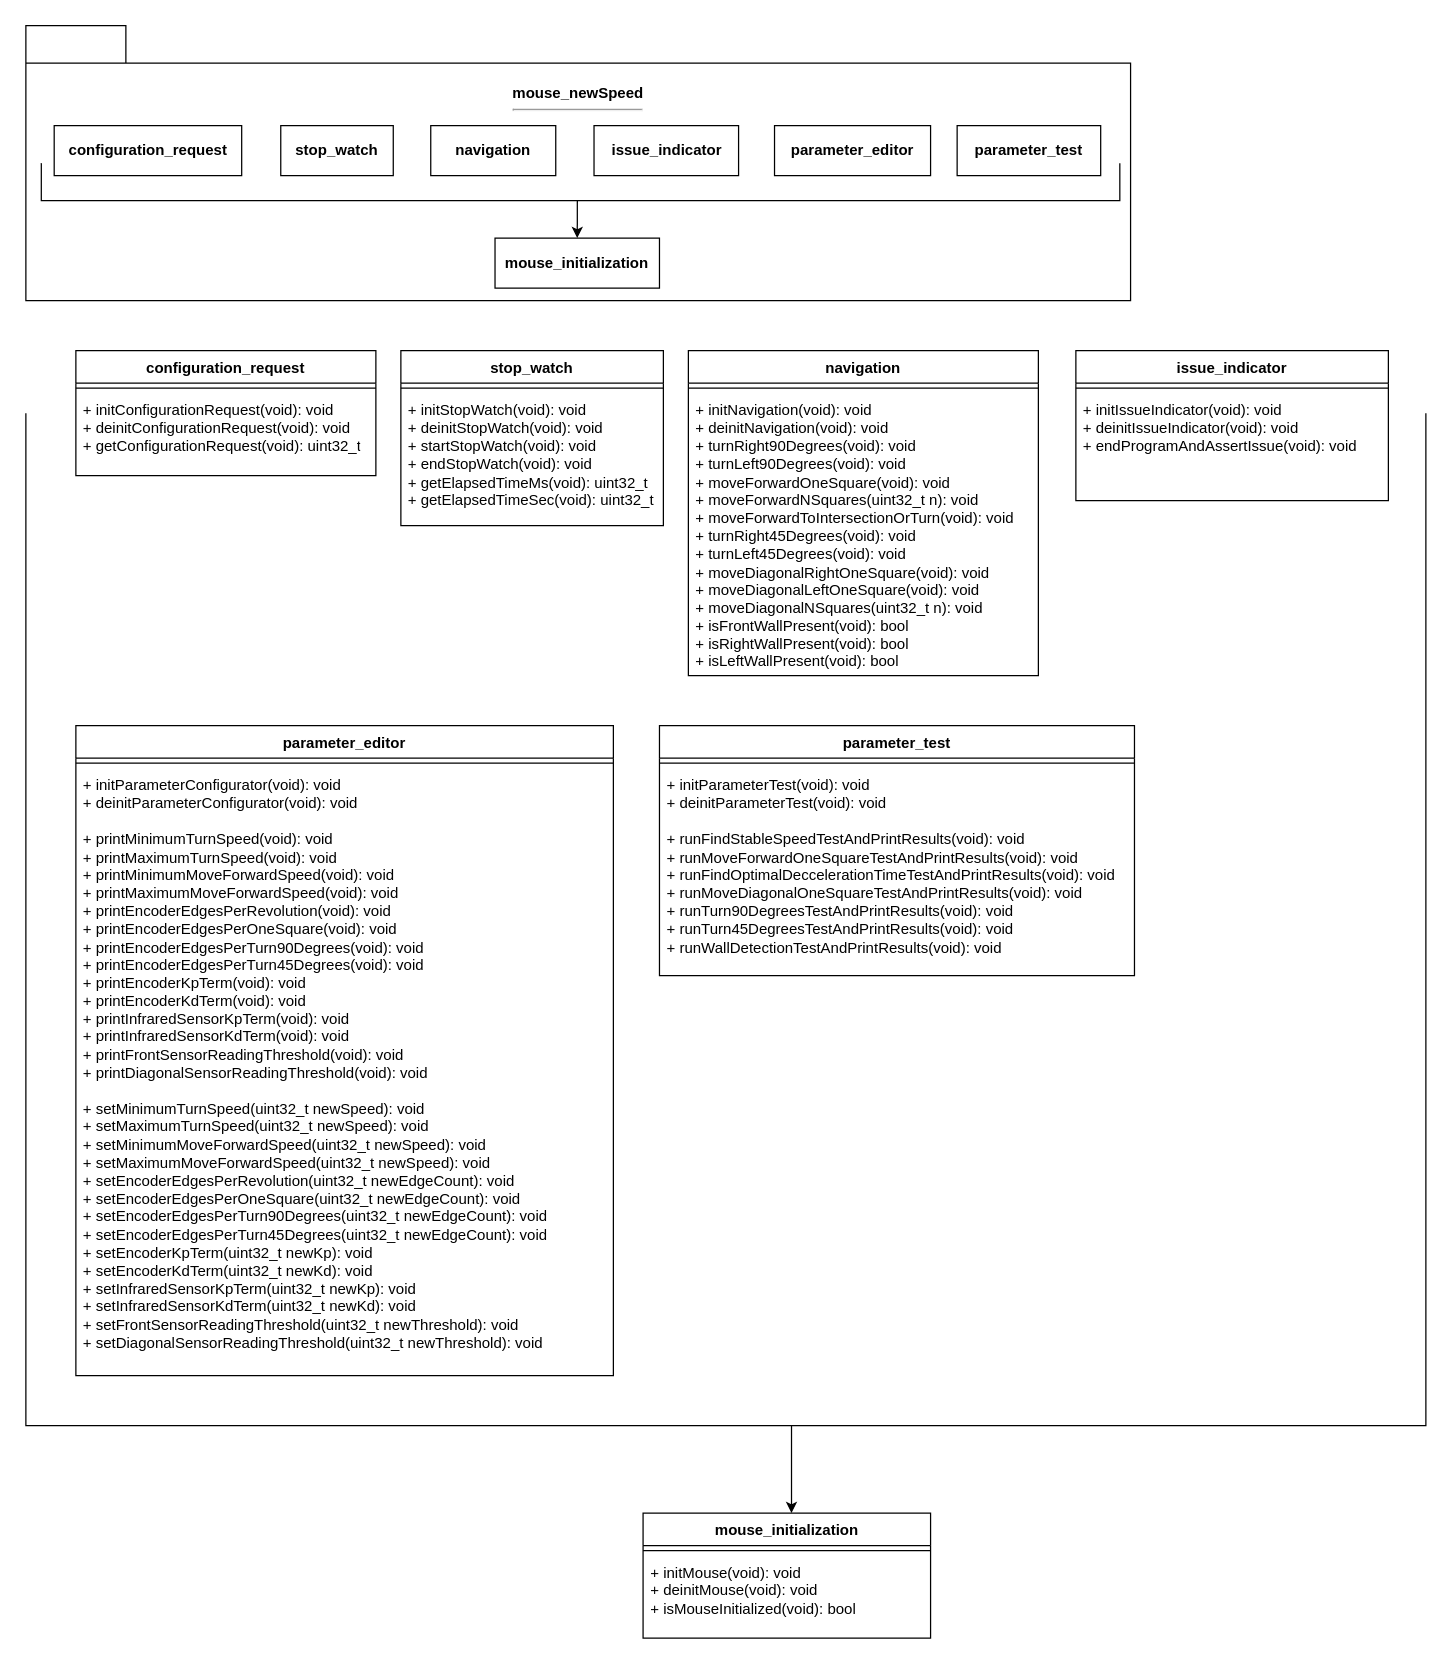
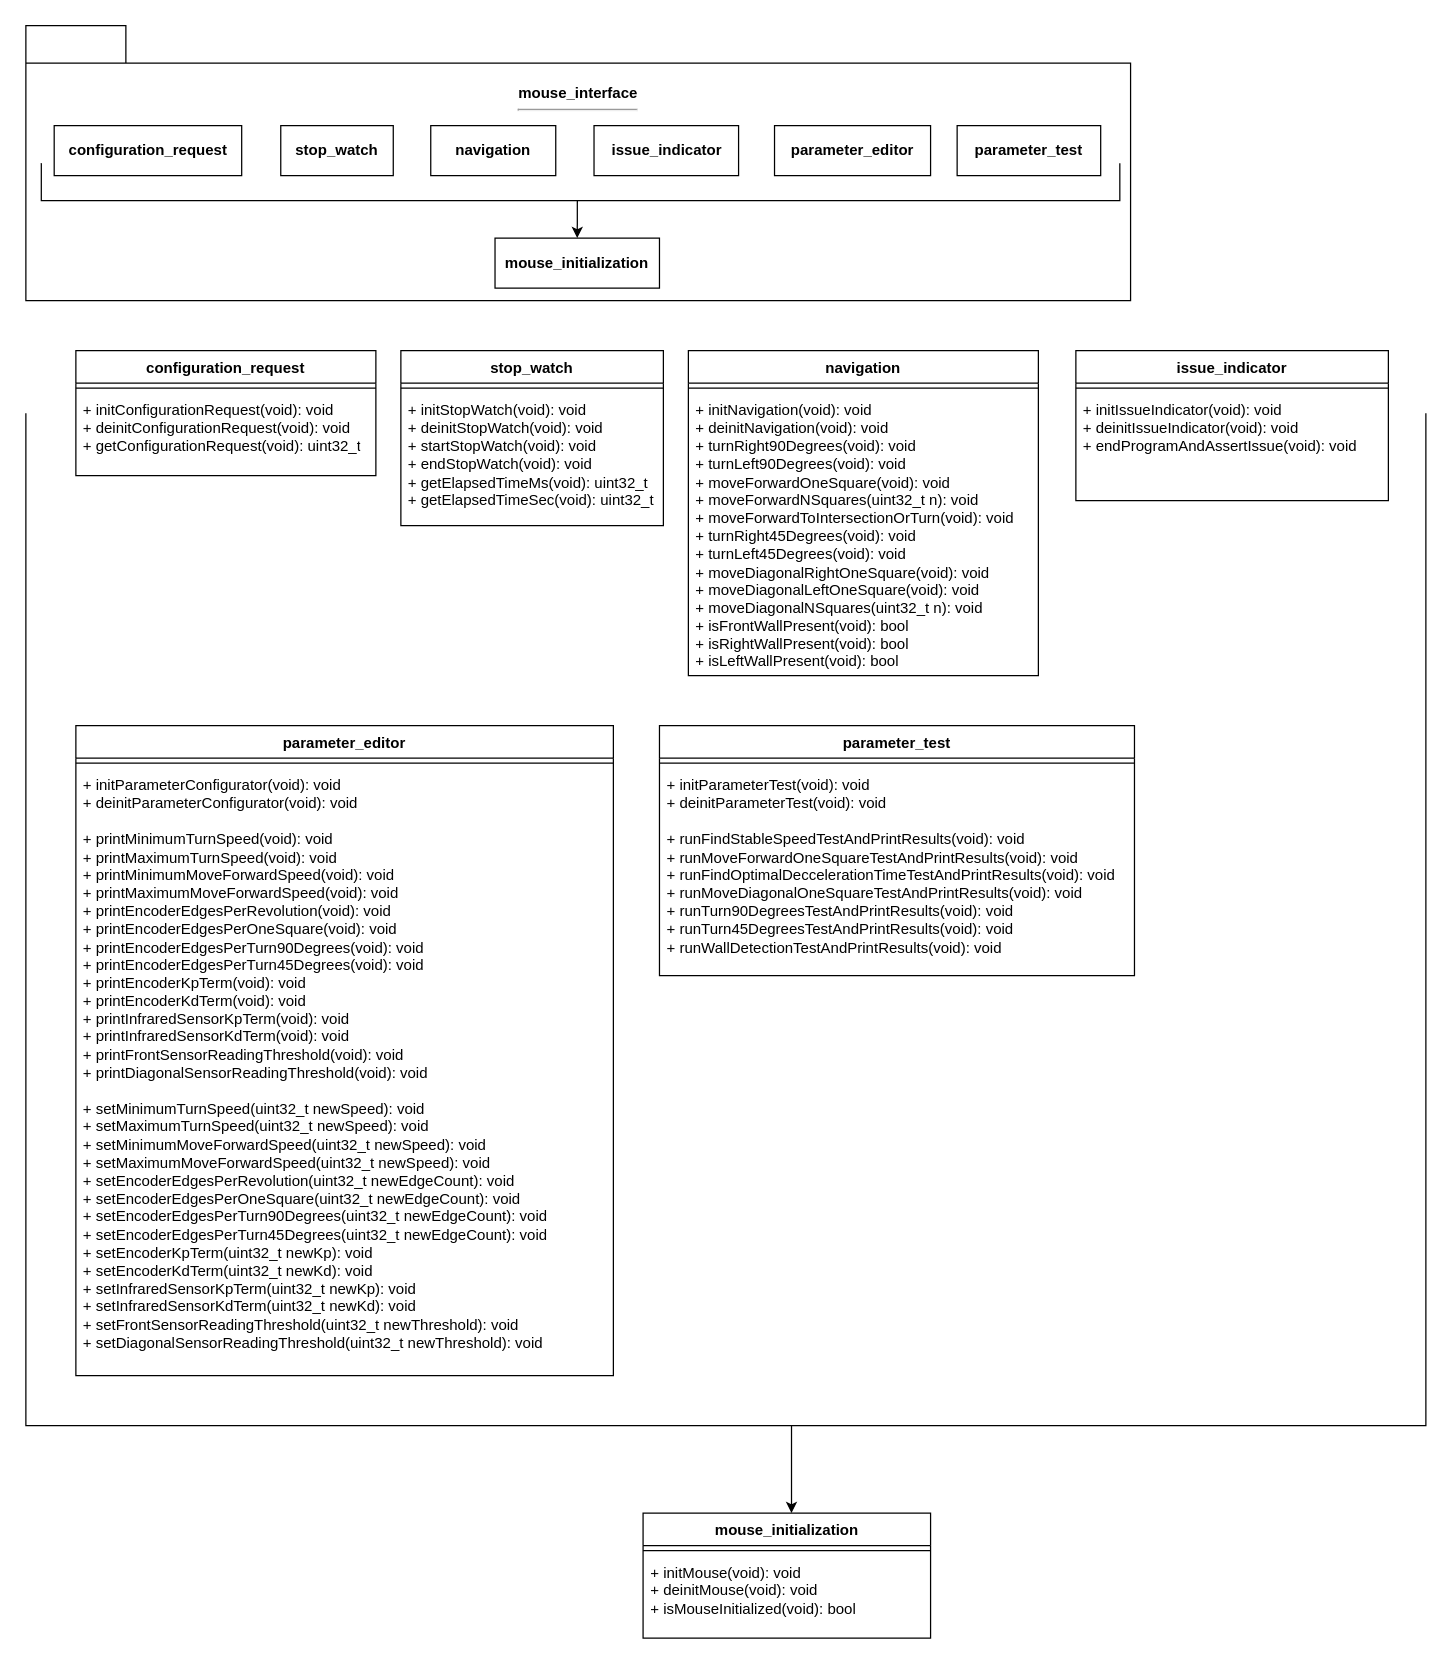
node "mouse_newSpeed": label "mouse_newSpeed" -> "mouse_interface"
